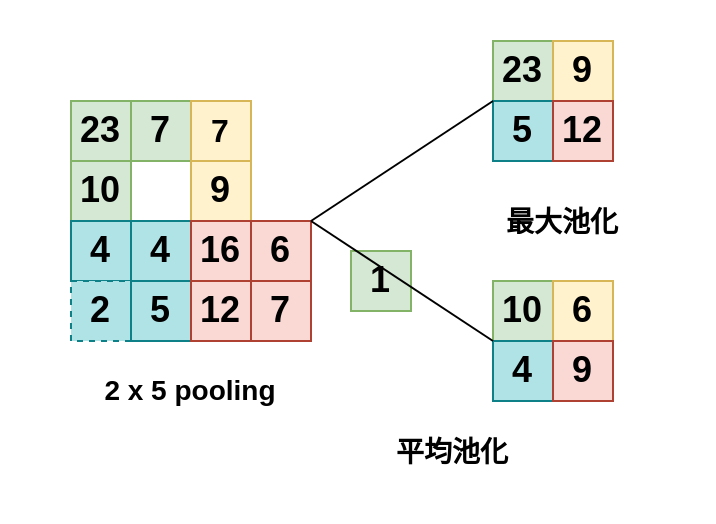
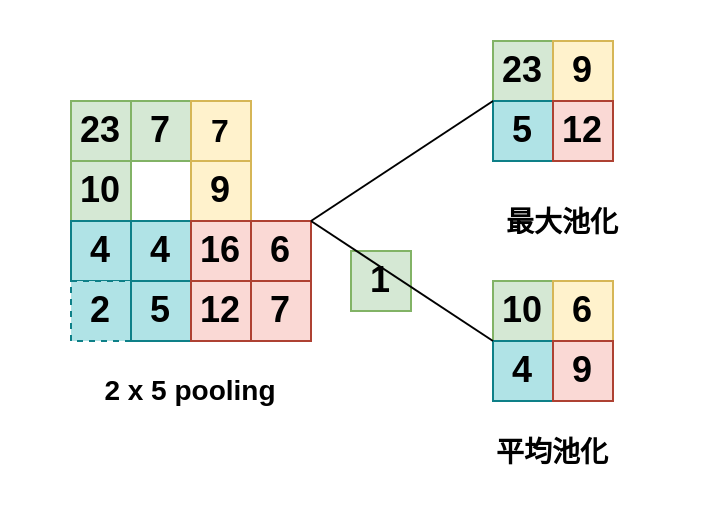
node "平均池化": moved (453, 451) -> (553, 451)
